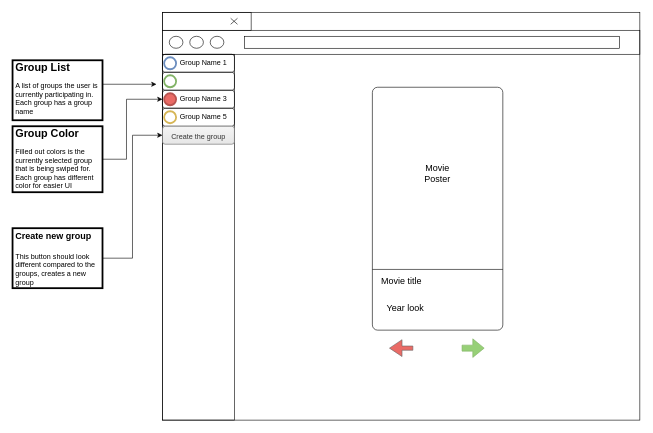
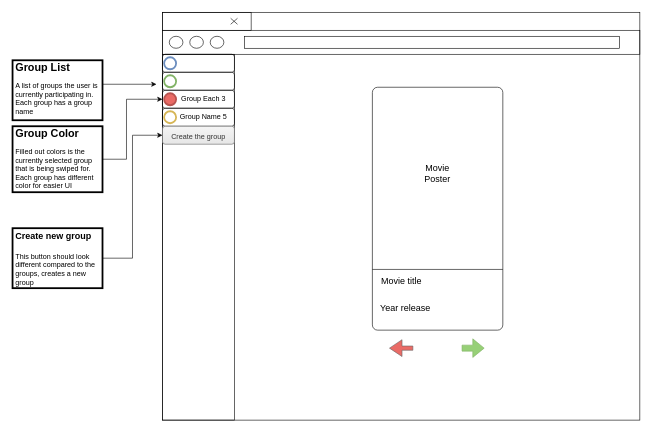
node "Group Name 1": removed
node "Group Name 3": label "Group Name 3" -> "Group Each 3"
node "Year look": label "Year look" -> "Year release"
